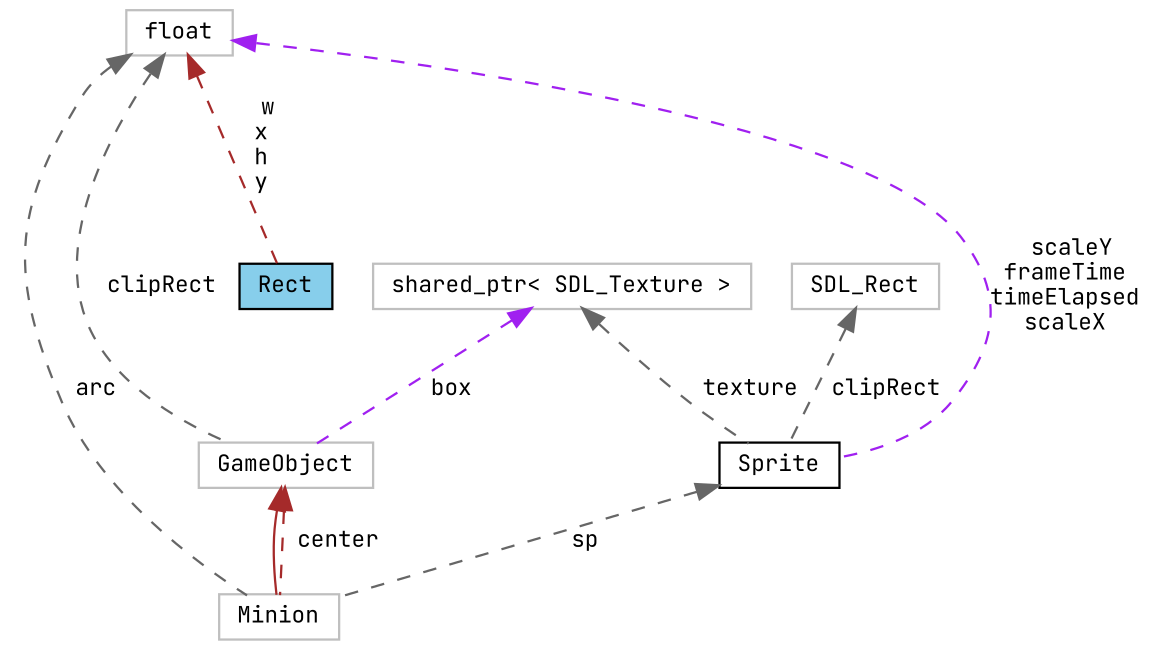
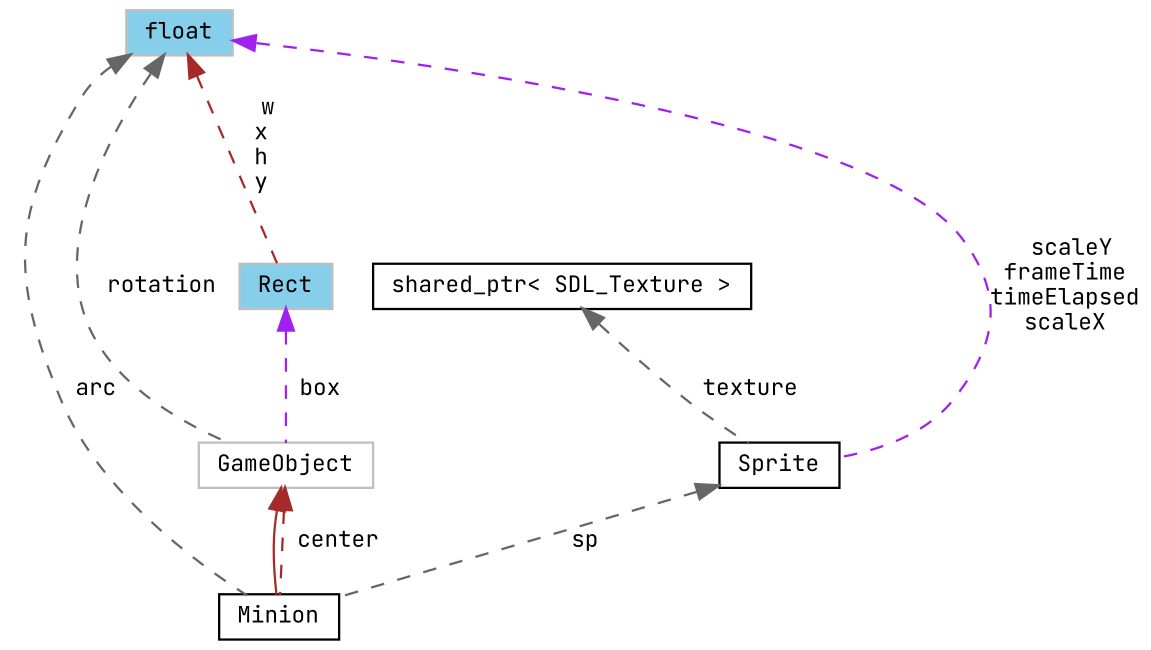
node "float": fillcolor white -> skyblue
edge "GameObject" -> "float": label " clipRect" -> " rotation"
node "Rect": color black -> grey75
node "shared_ptr< SDL_Texture >": color grey75 -> black
node "SDL_Rect": removed
edge "GameObject" -> "shared_ptr< SDL_Texture >": now "GameObject" -> "Rect"
node "Minion": color grey75 -> black
